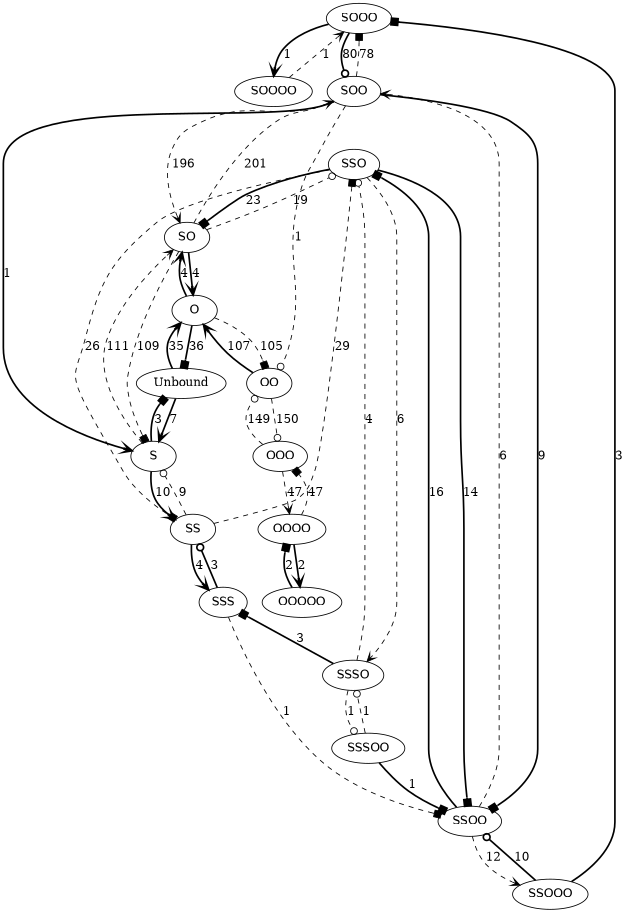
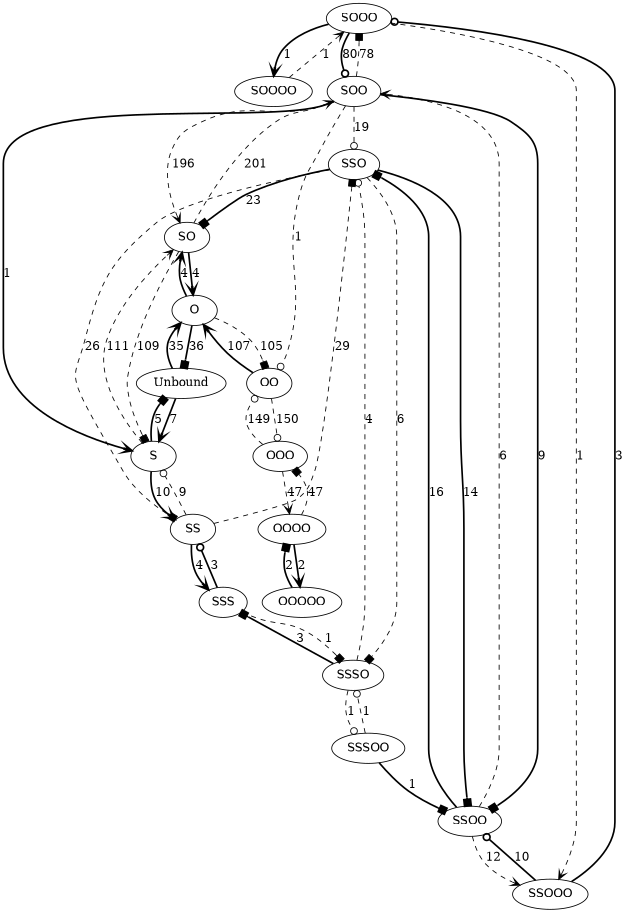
edge "SO" -> "SSO": now "SOO" -> "SSO"
edge "SSOOO" -> "SOOO": arrowhead box -> odot
edge "SOOO" -> "SSOOO": added, label "1"
edge "SSO" -> "SSSO": arrowhead vee -> box
edge "S" -> "Unbound": label "3" -> "5"
edge "SSS" -> "SSOO": now "SSS" -> "SSSO"
